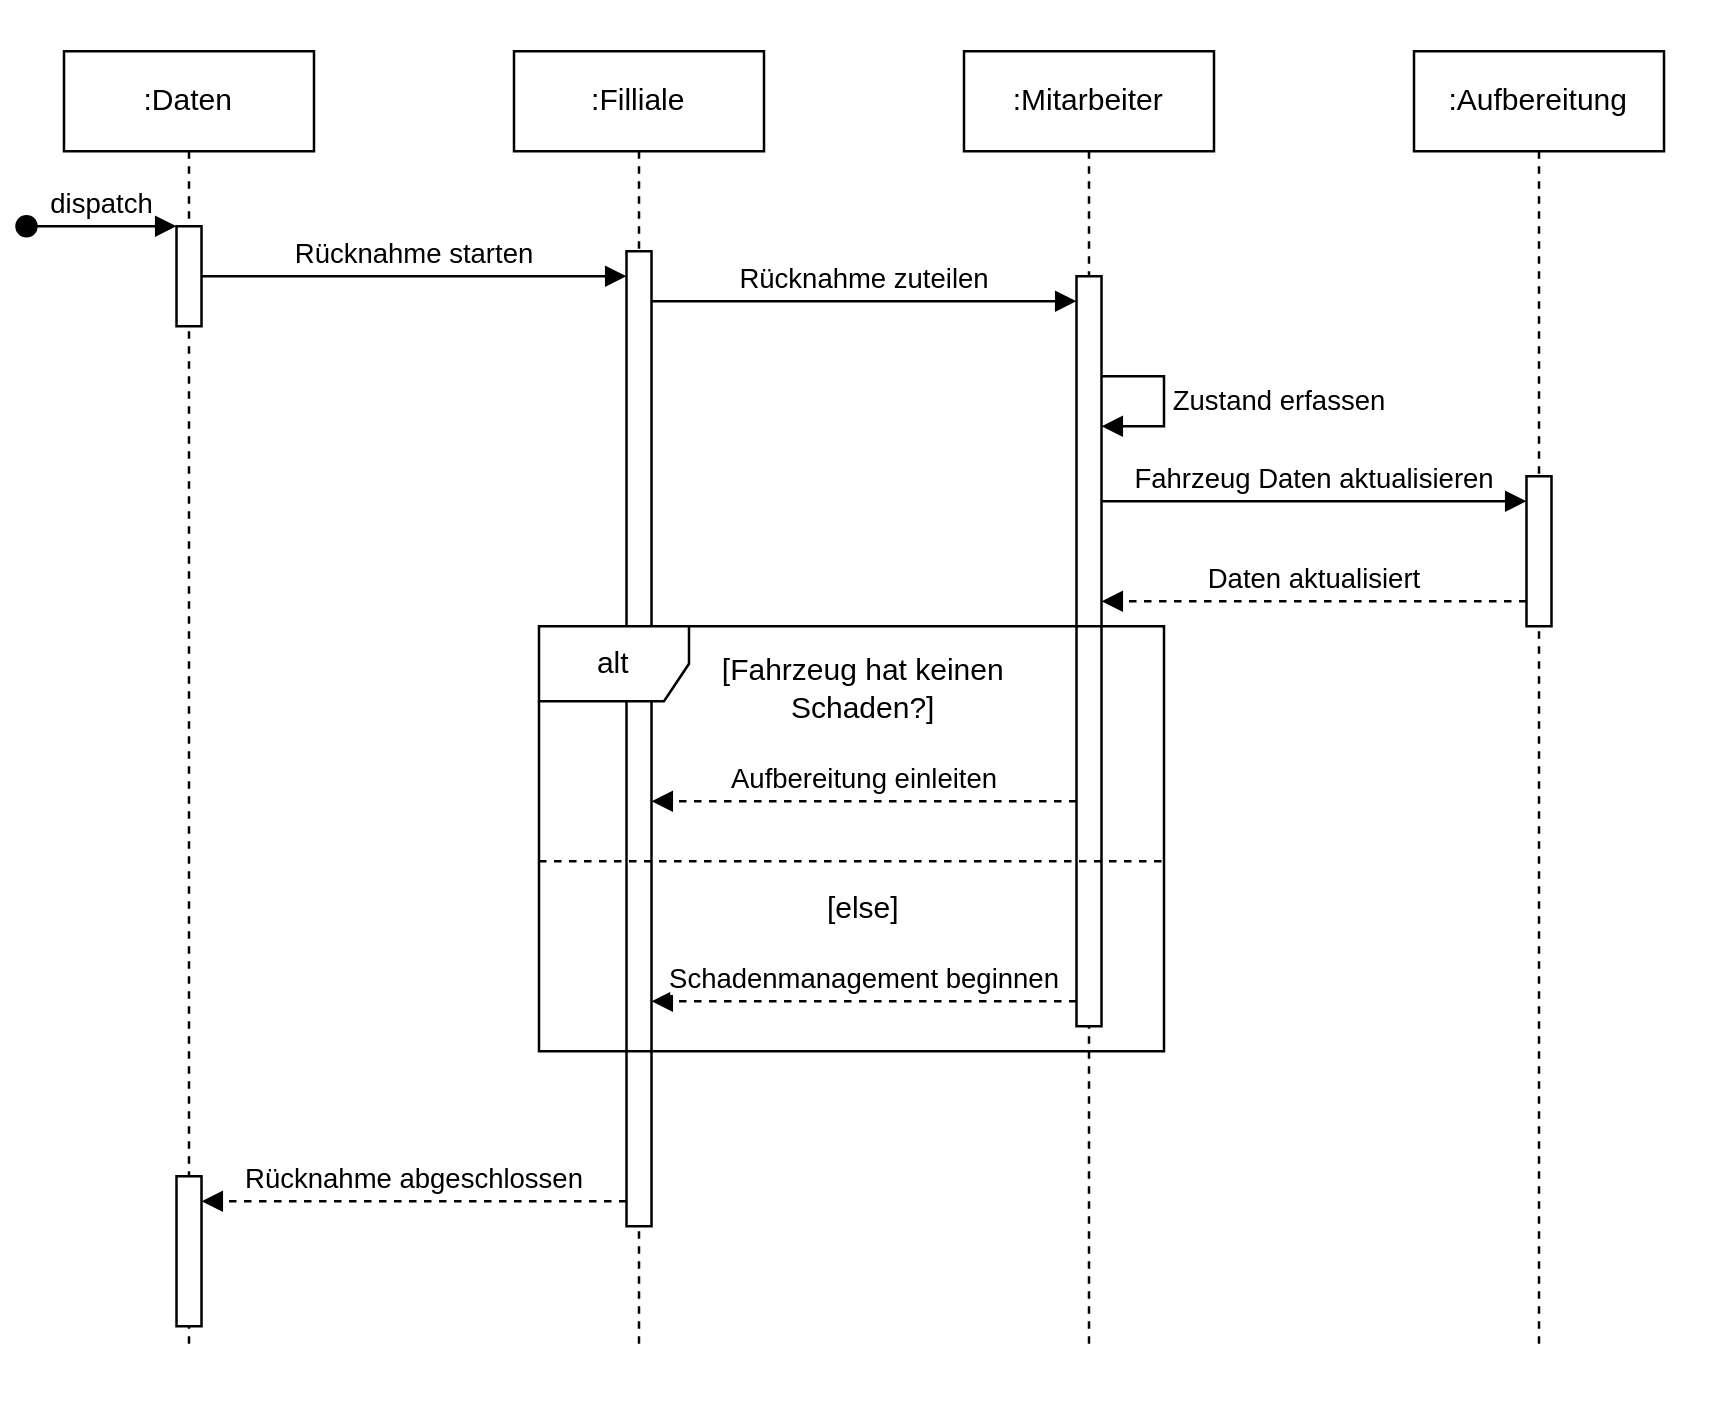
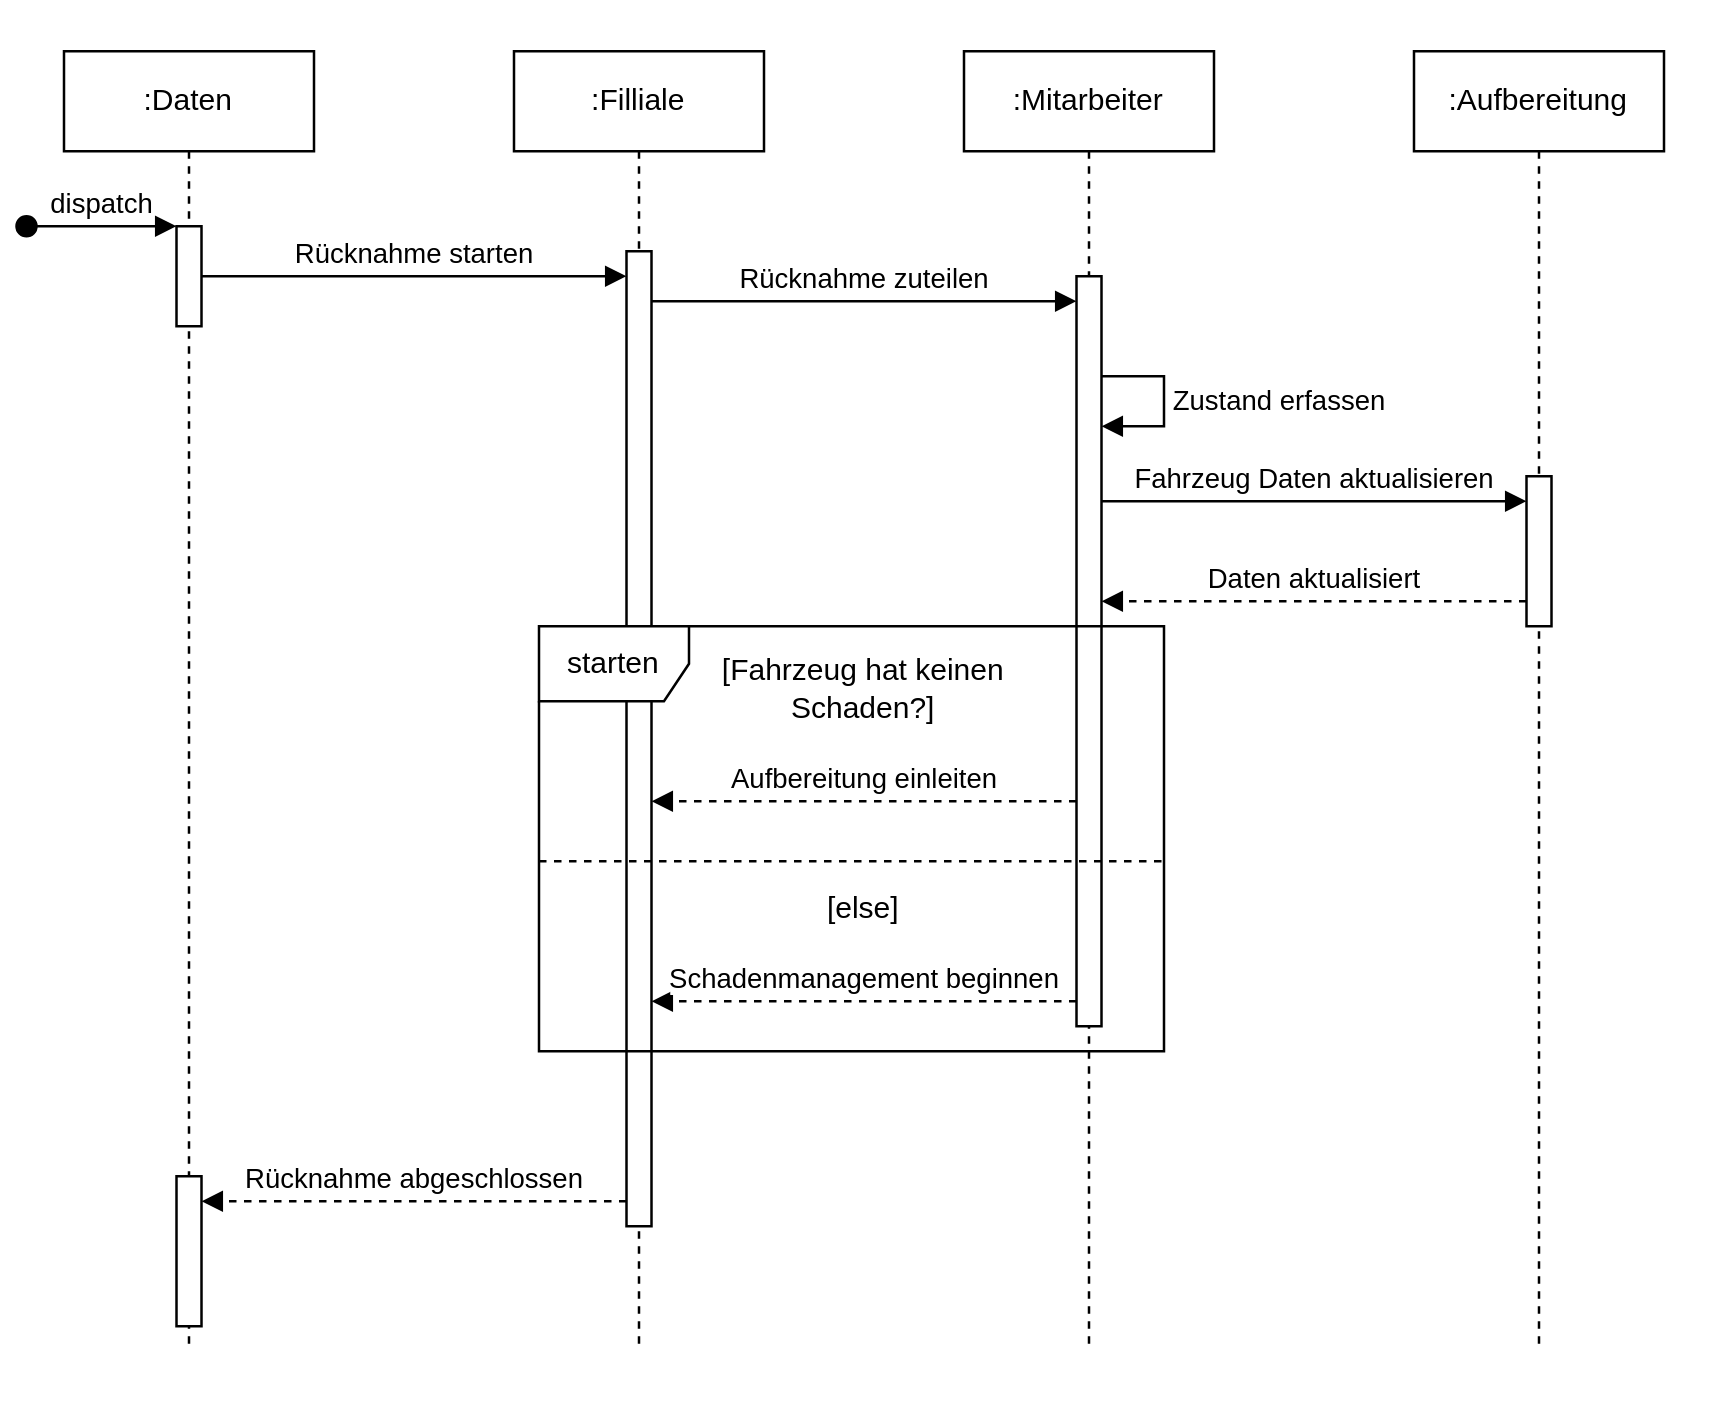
node "alt": label "alt" -> "starten"
